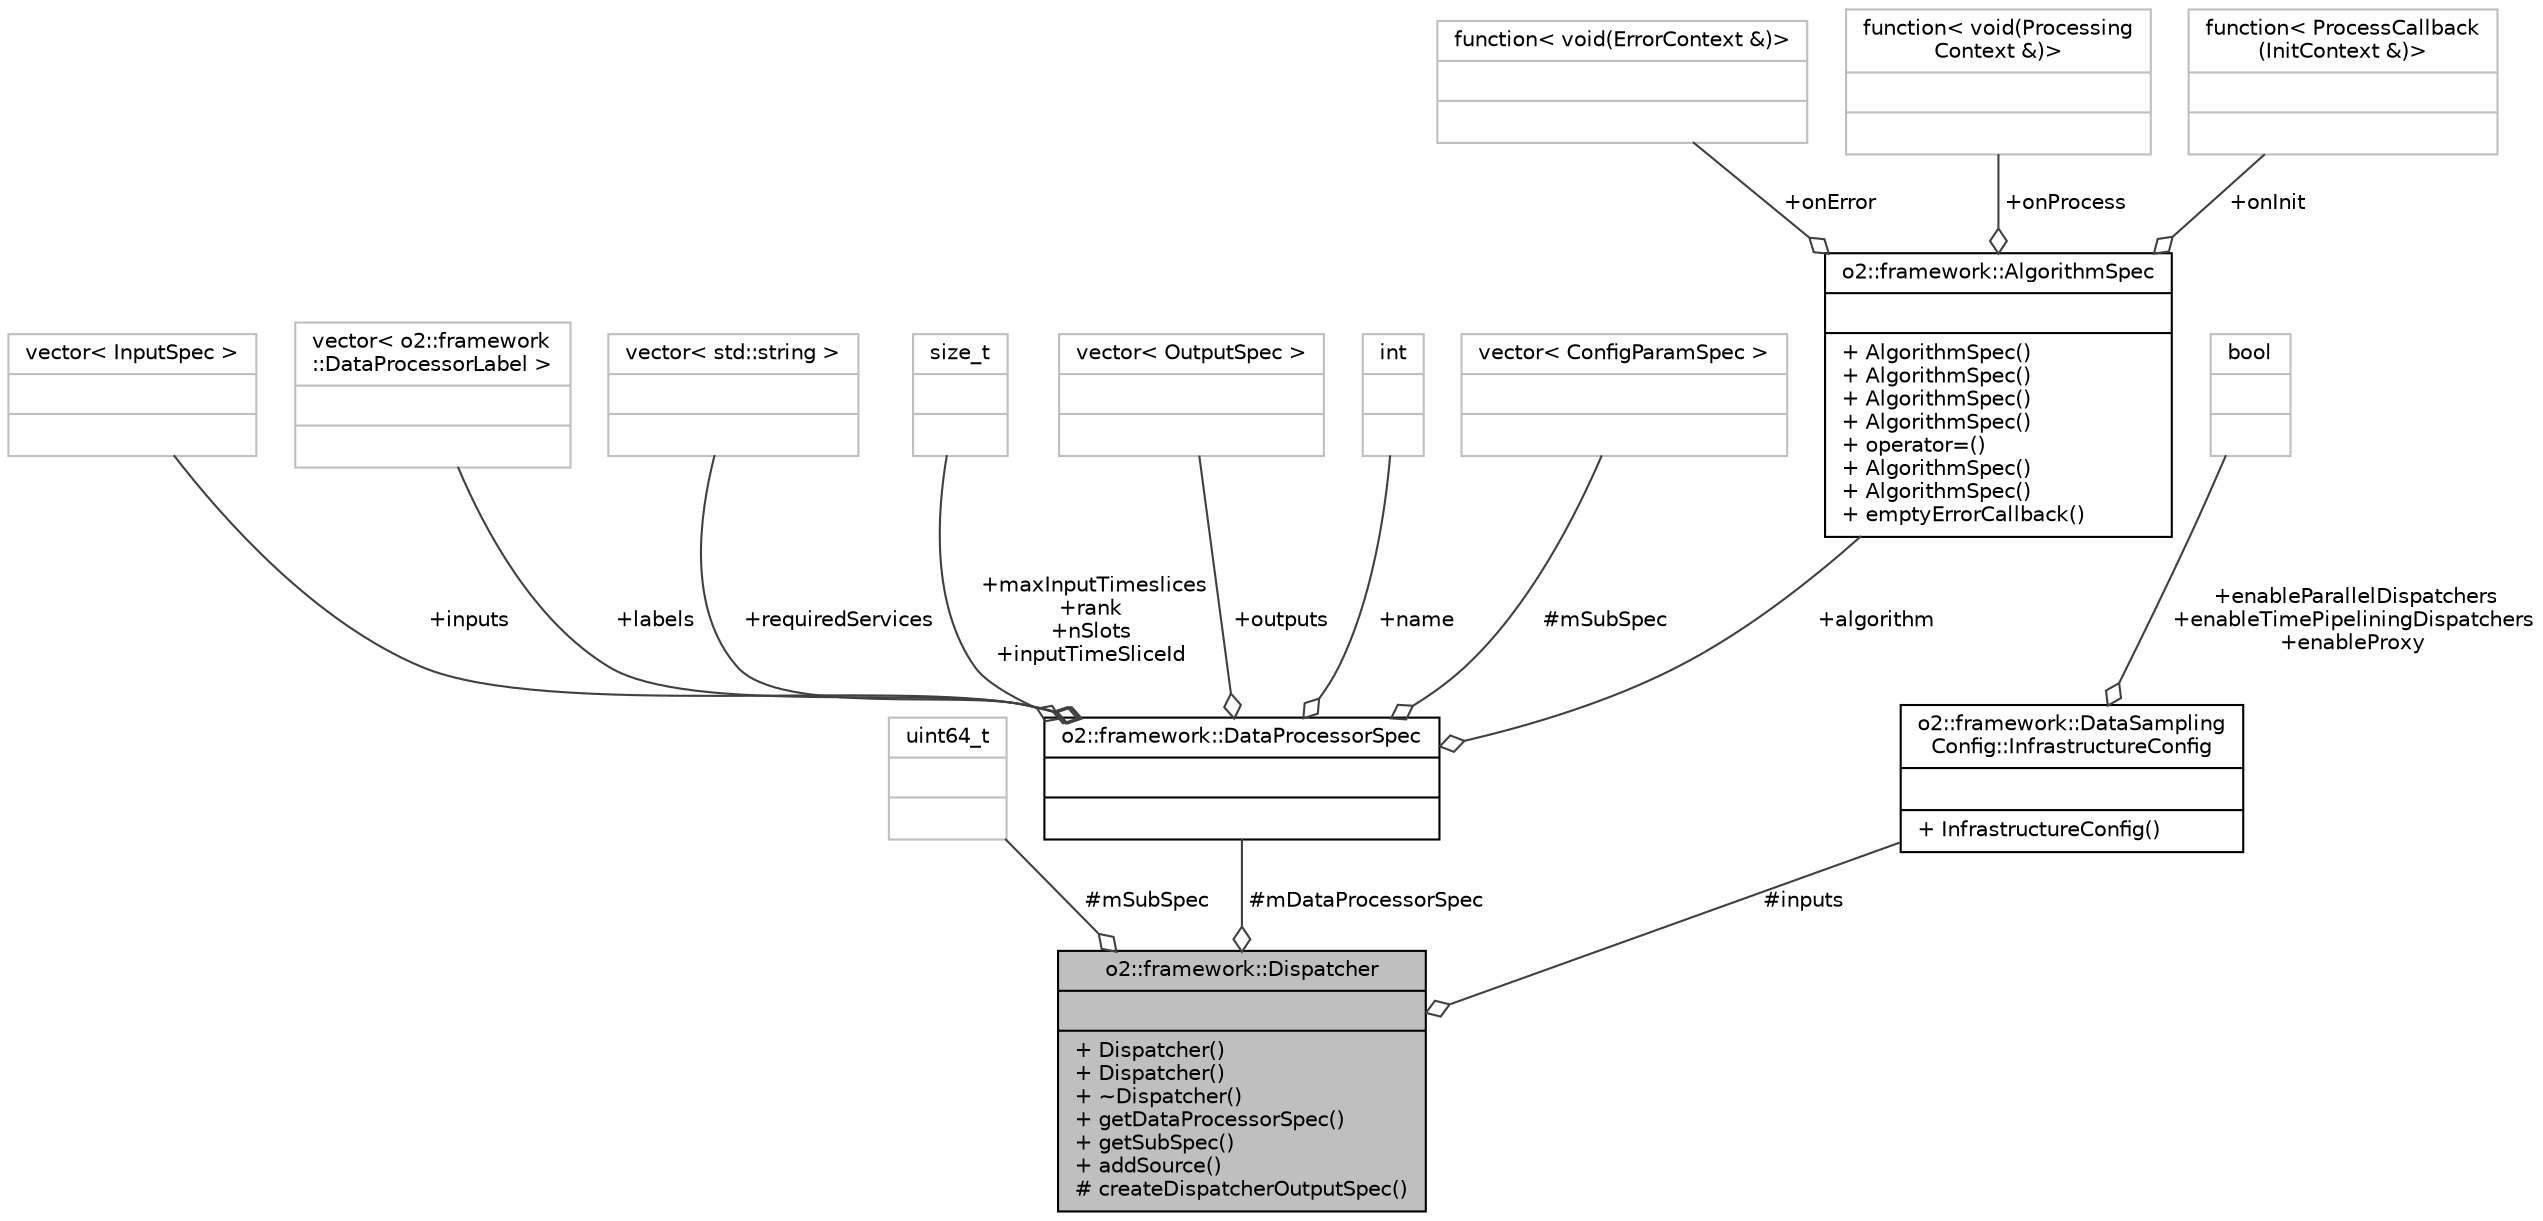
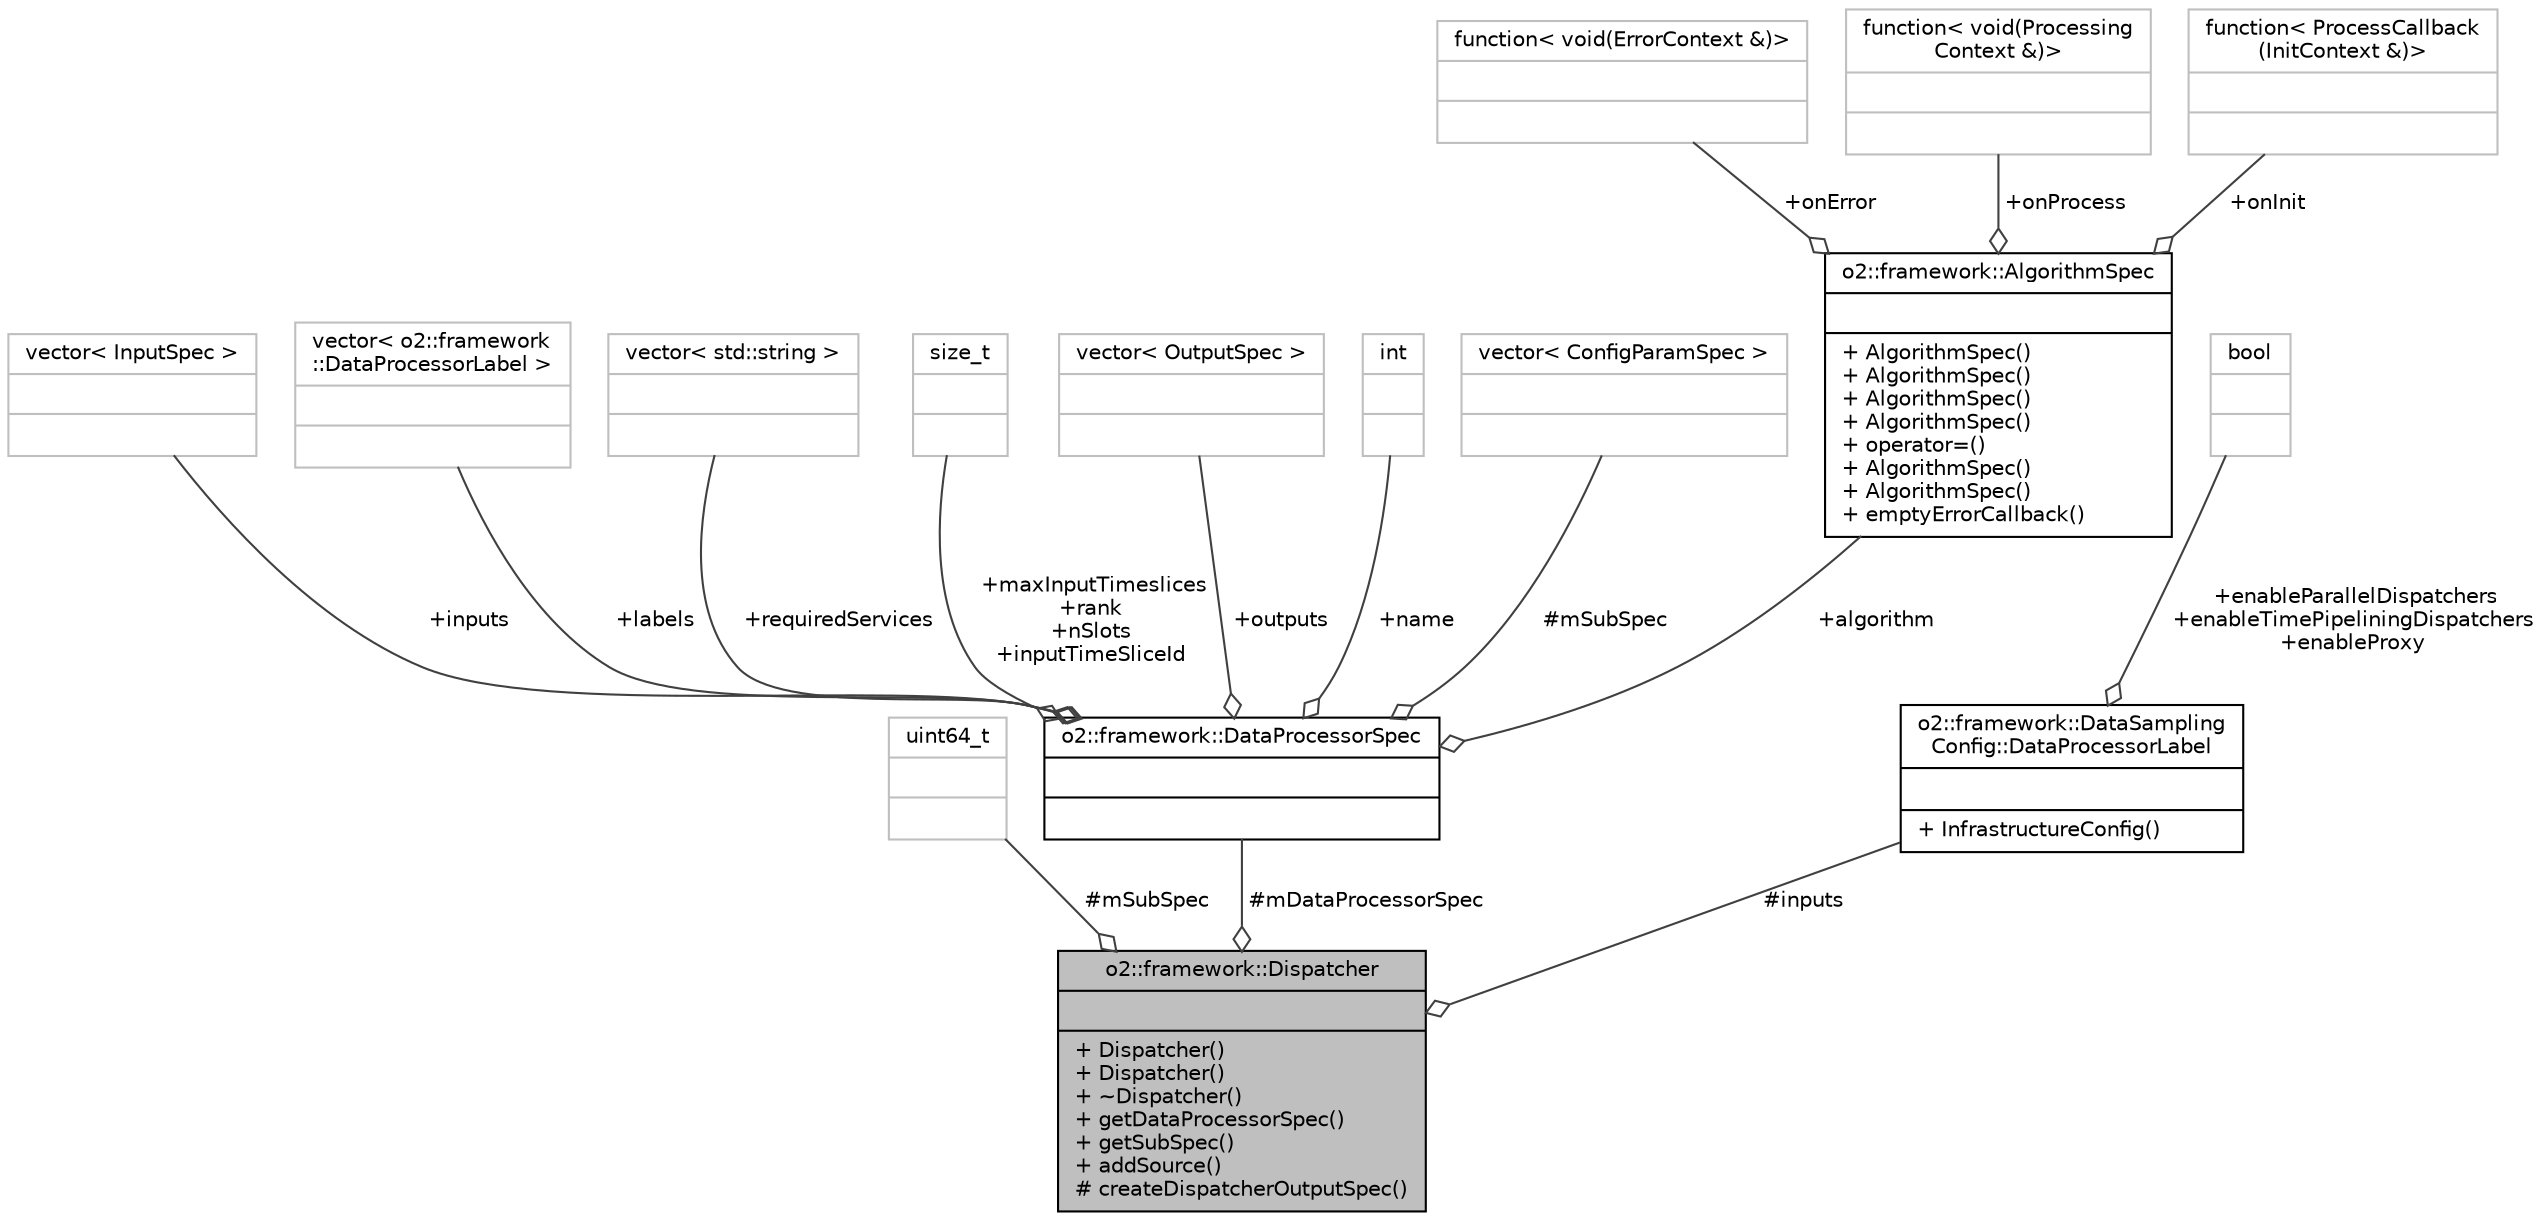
node "o2::framework::DataSampling": text "Config::InfrastructureConfig" -> "Config::DataProcessorLabel"
